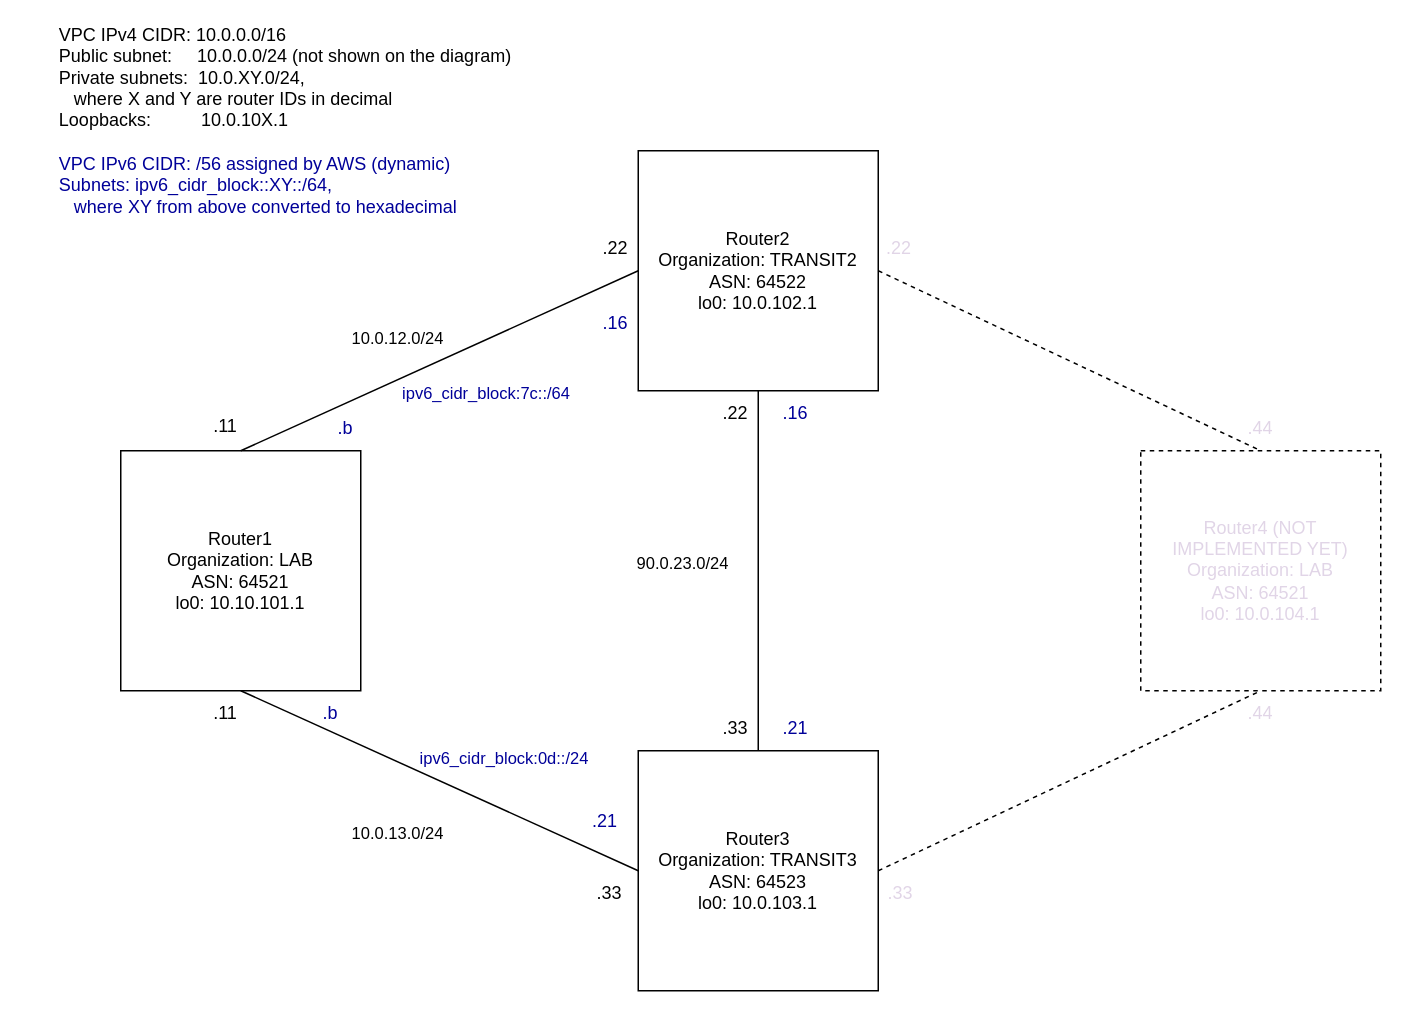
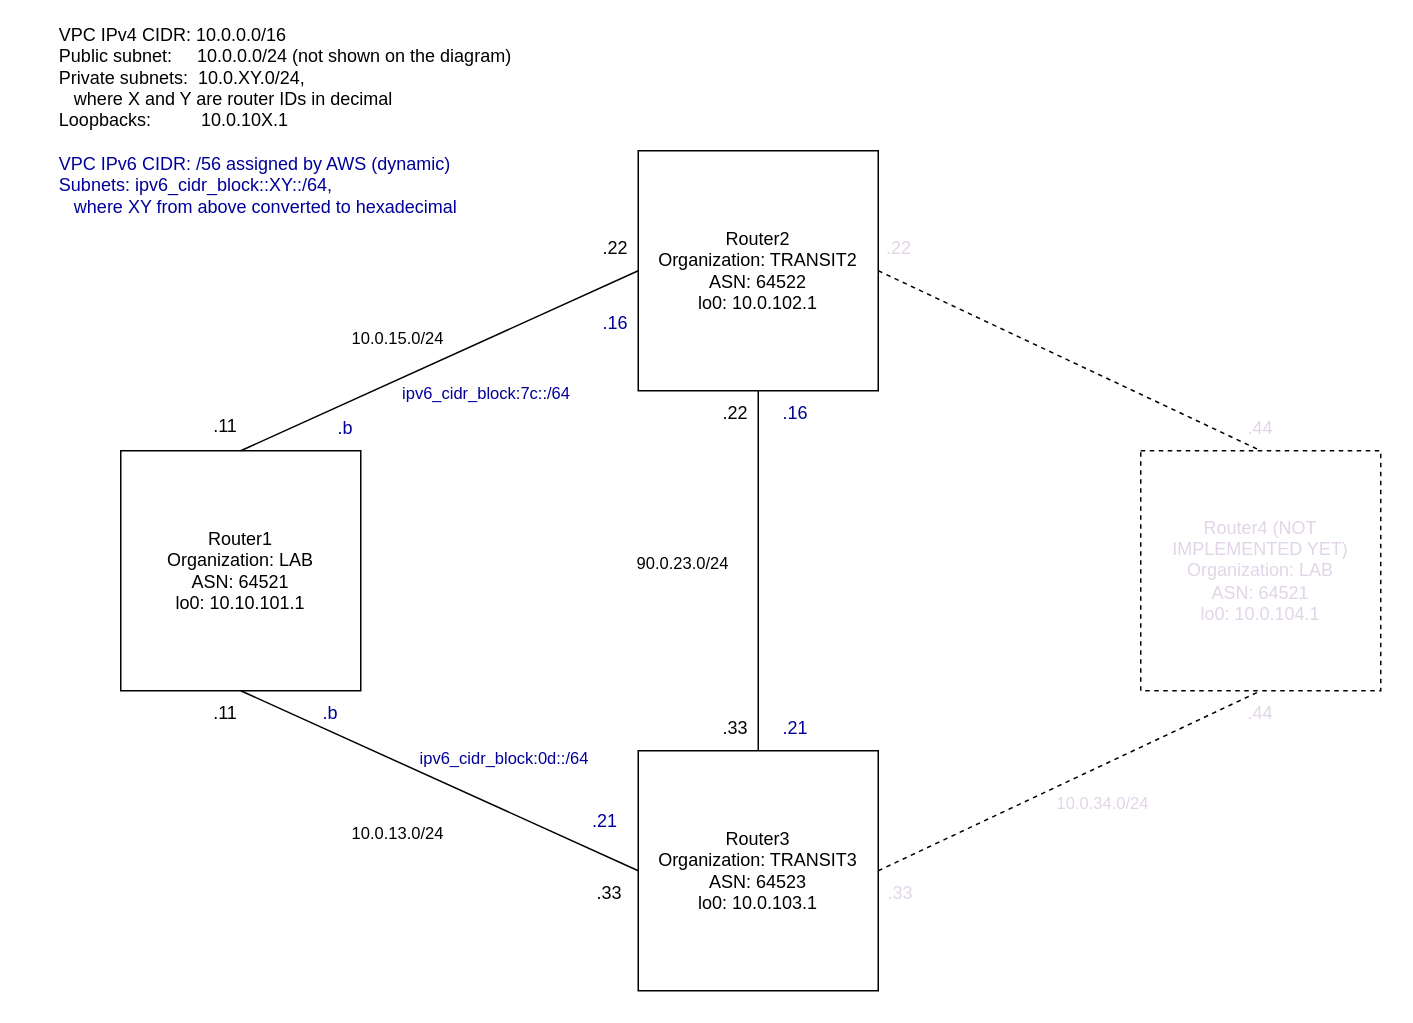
node "10.0.12.0/24": label "10.0.12.0/24" -> "10.0.15.0/24"
node "ipv6_cidr_block:0d::/24": label "ipv6_cidr_block:0d::/24" -> "ipv6_cidr_block:0d::/64"
node "10.0.34.0/24": added
